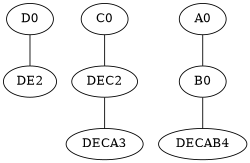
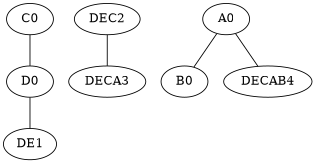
edge "C0" -- "DEC2": now "C0" -- "D0"
node "DE2": label "DE2" -> "DE1"
edge "B0" -- "DECAB4": now "A0" -- "DECAB4"
